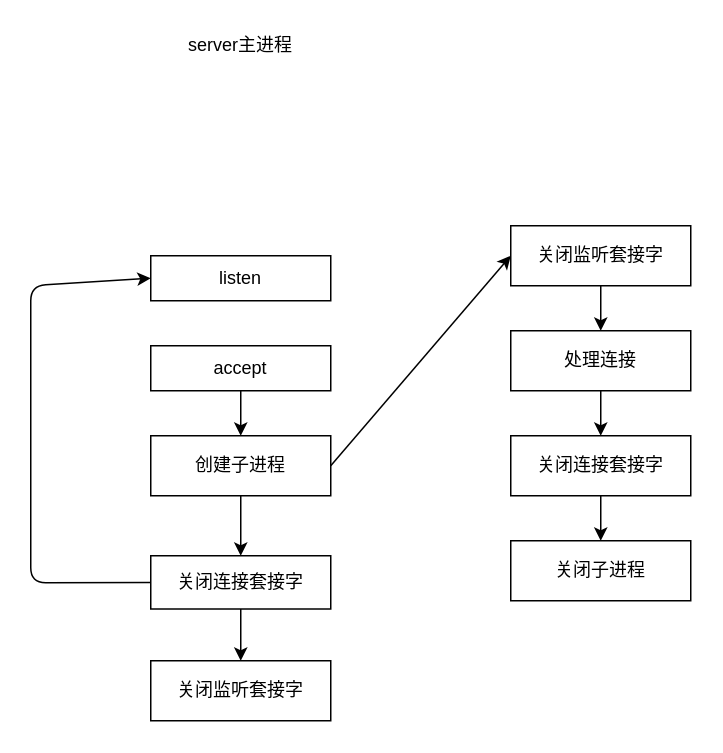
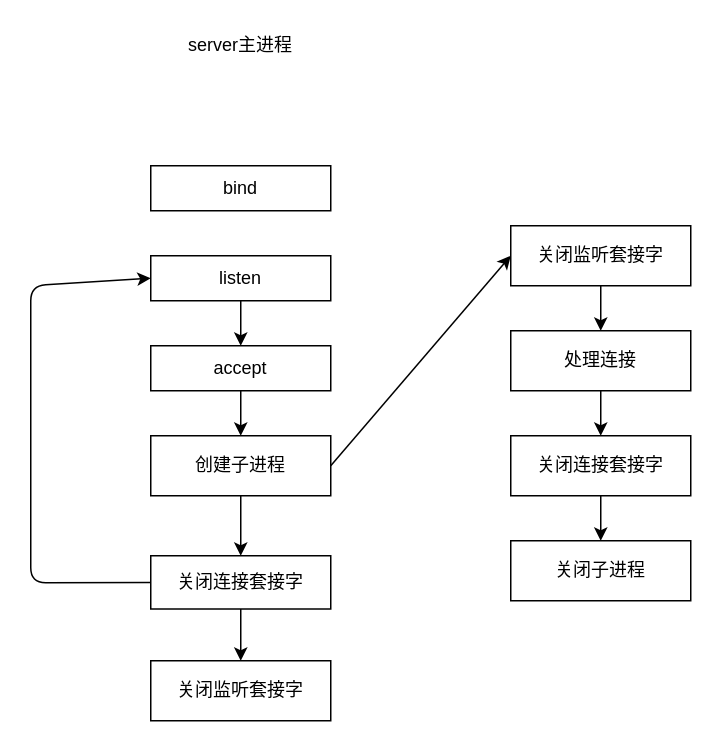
node "bind": added
edge "listen" -> "accept": added
